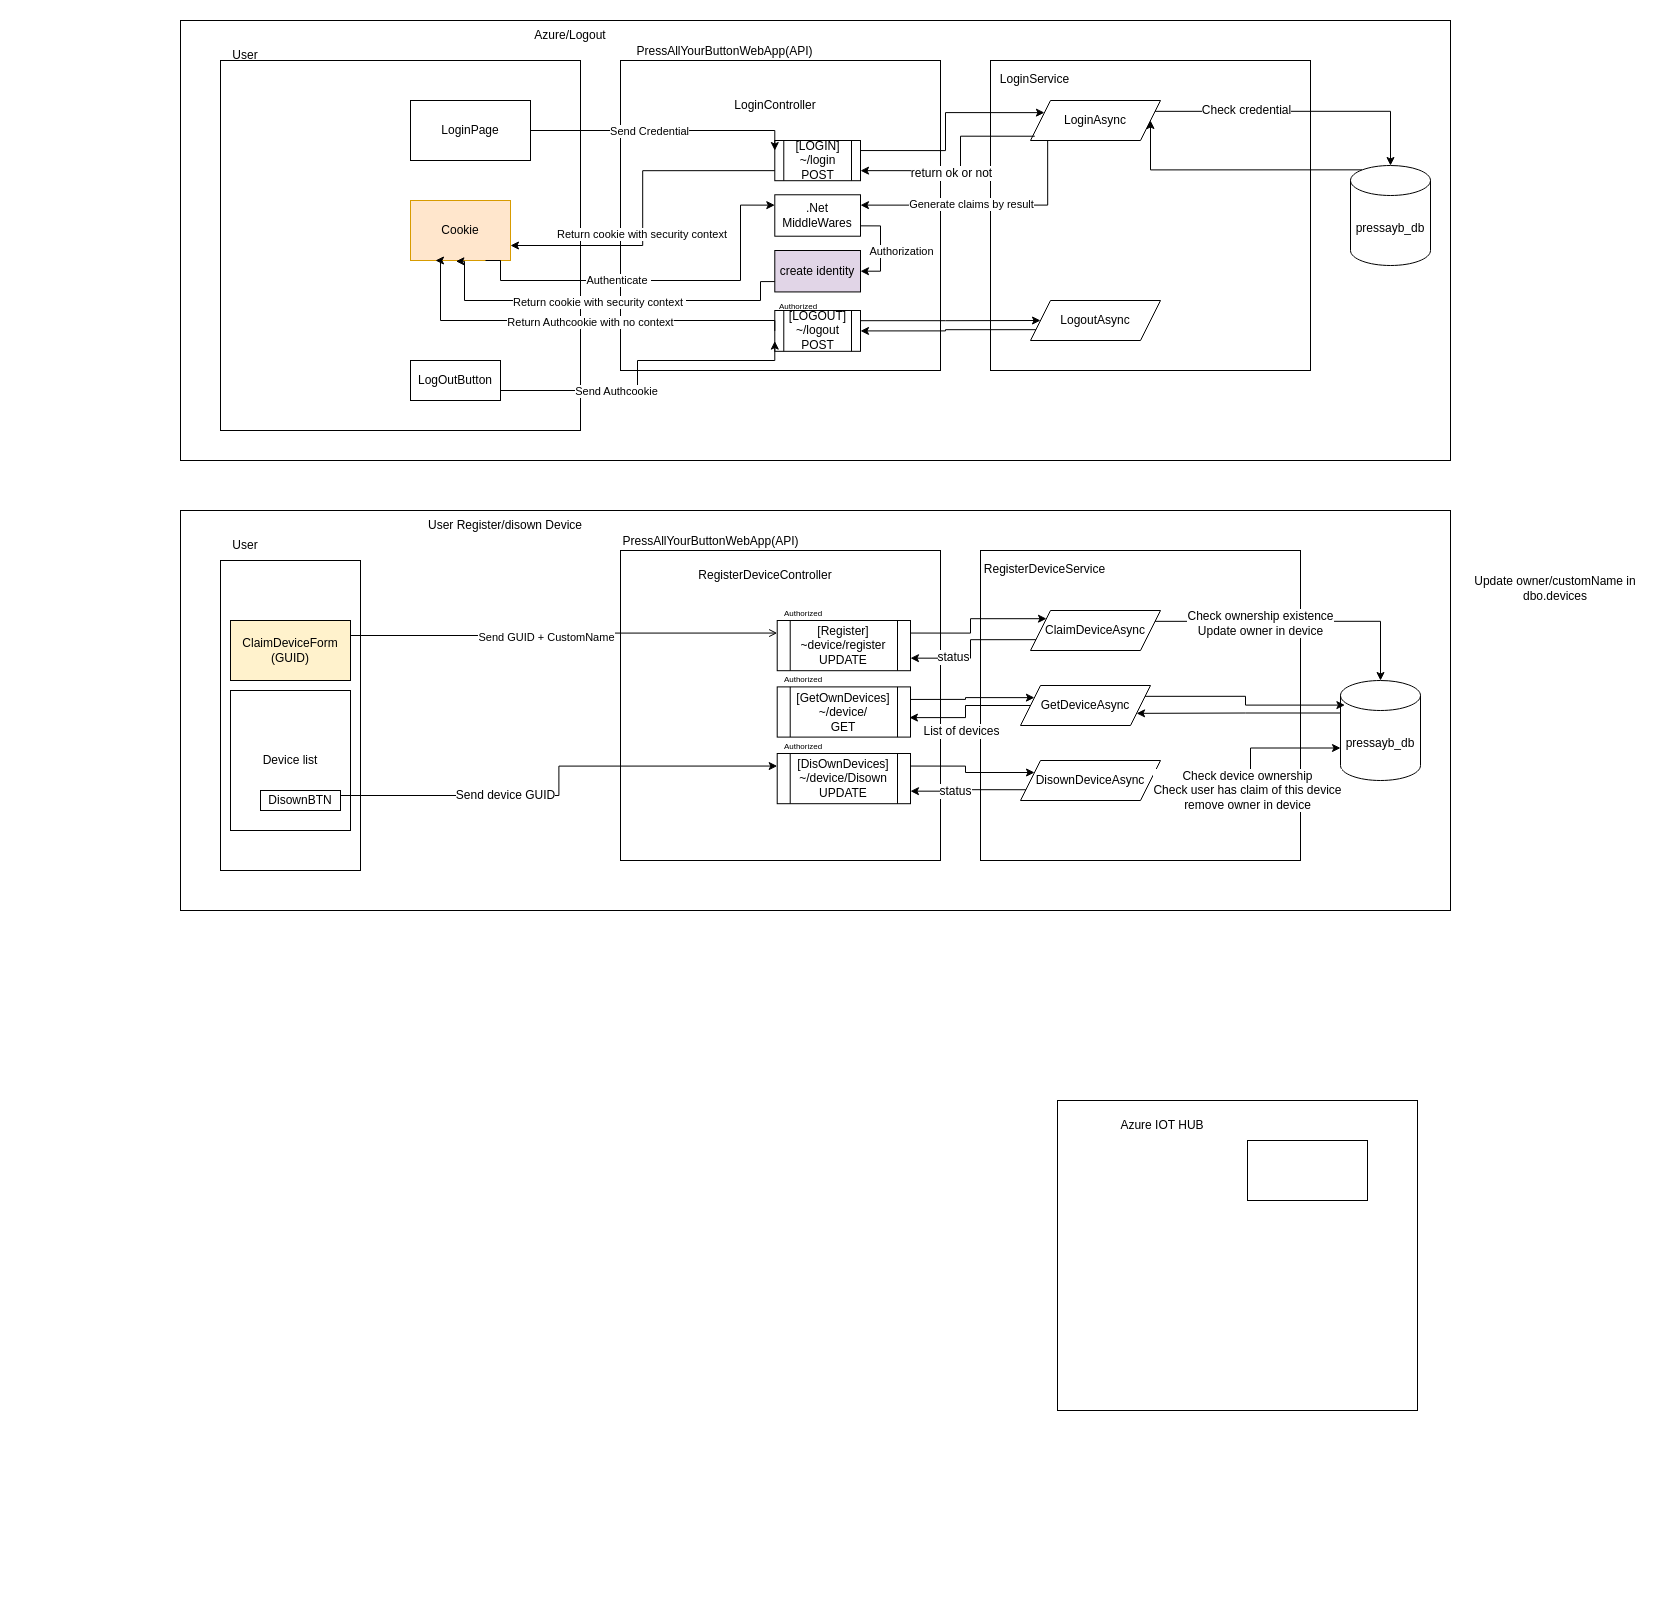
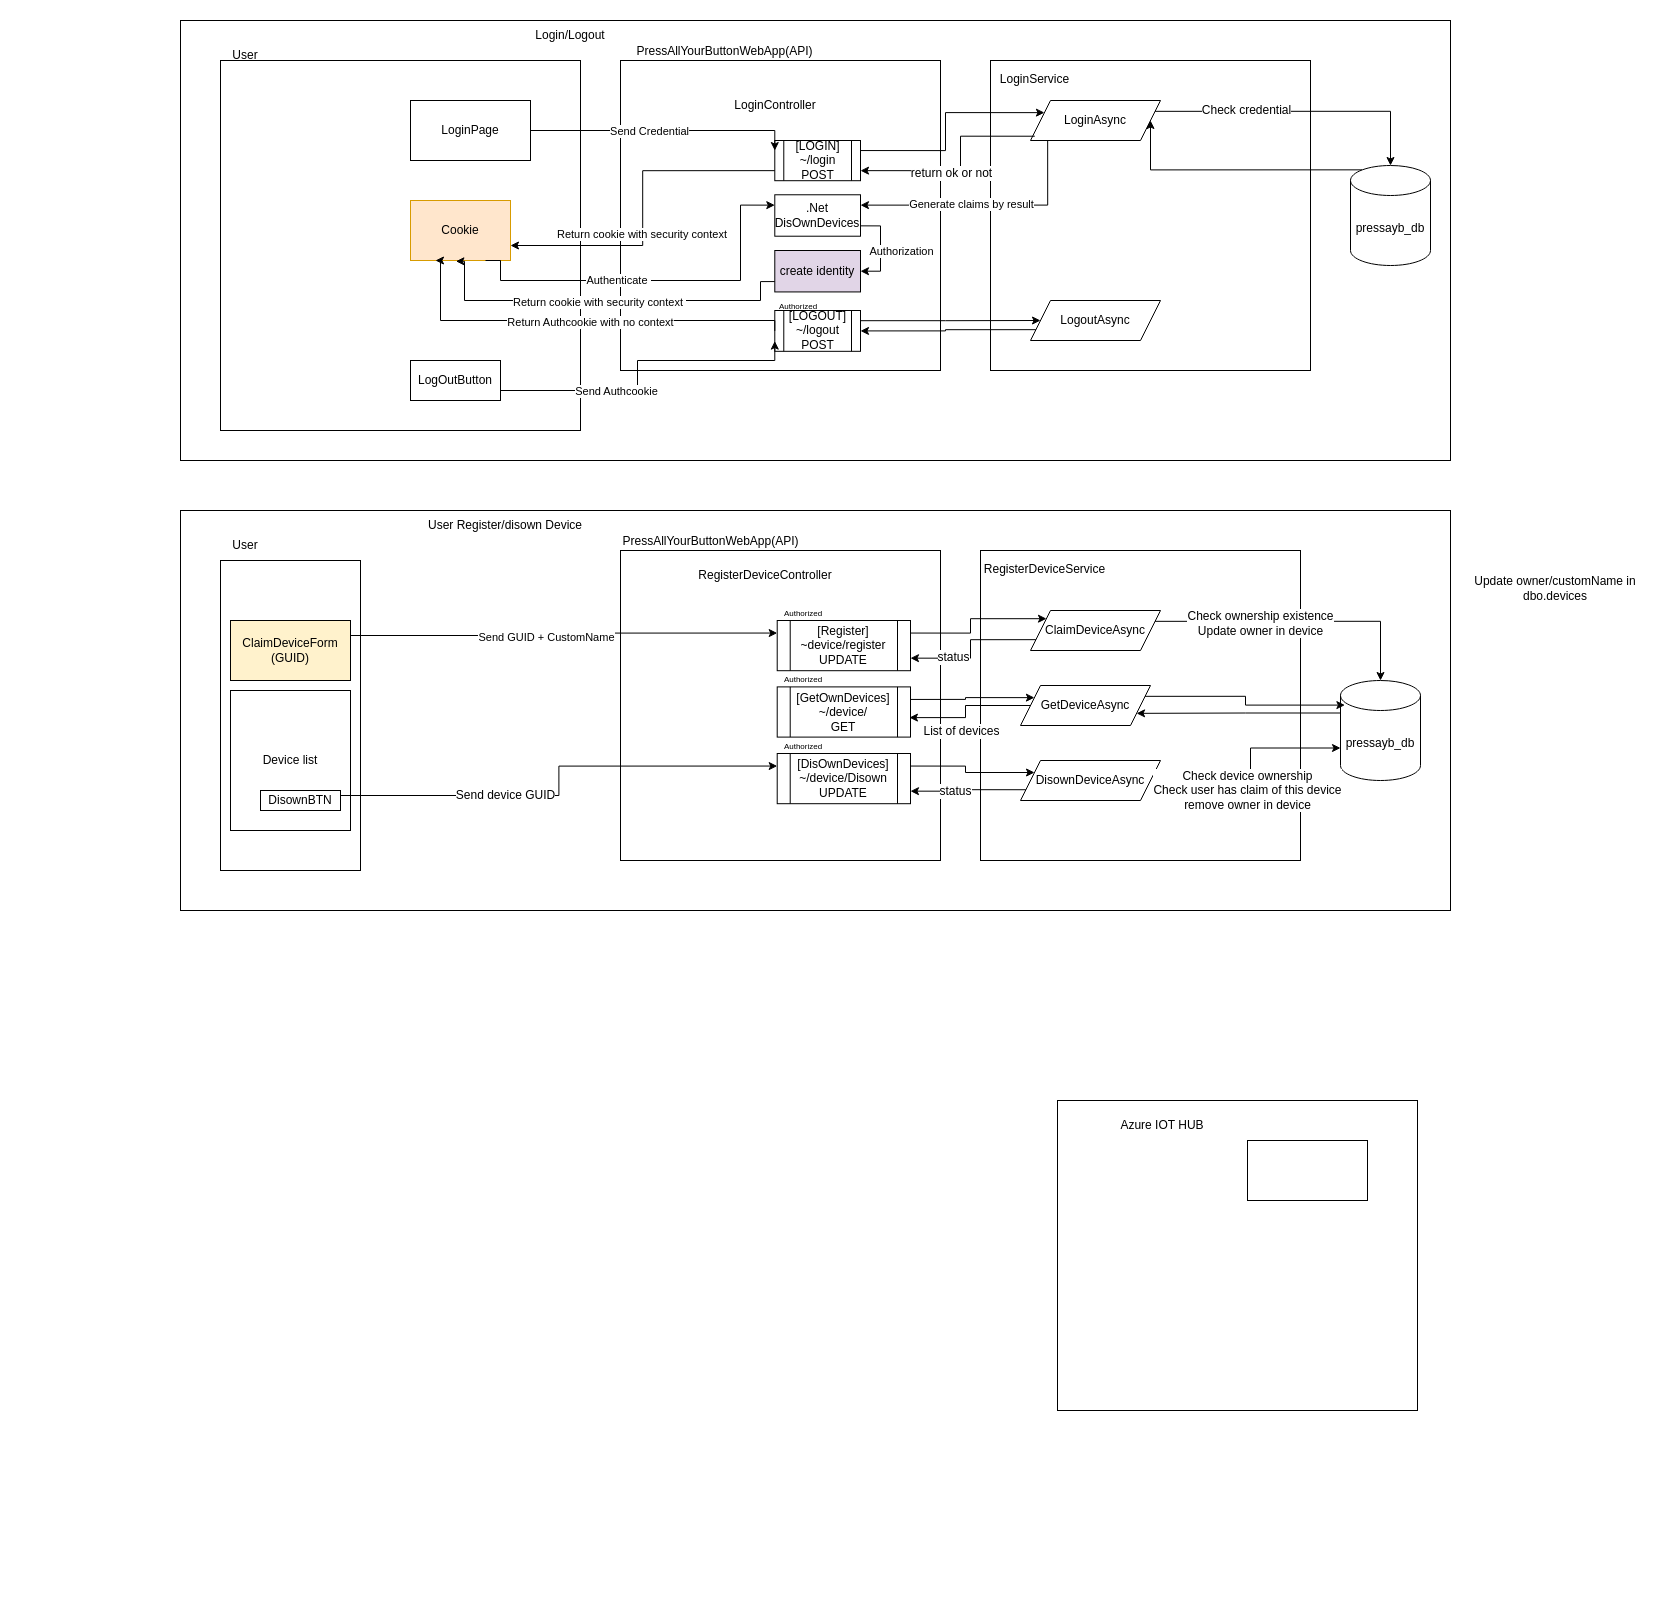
node "Azure/Logout": label "Azure/Logout" -> "Login/Logout"
node ".Net MiddleWares": label ".Net MiddleWares" -> ".Net DisOwnDevices"
edge "ClaimDeviceForm (GUID)" -> "[Register] ~device/register UPDATE": arrowhead open -> classic
